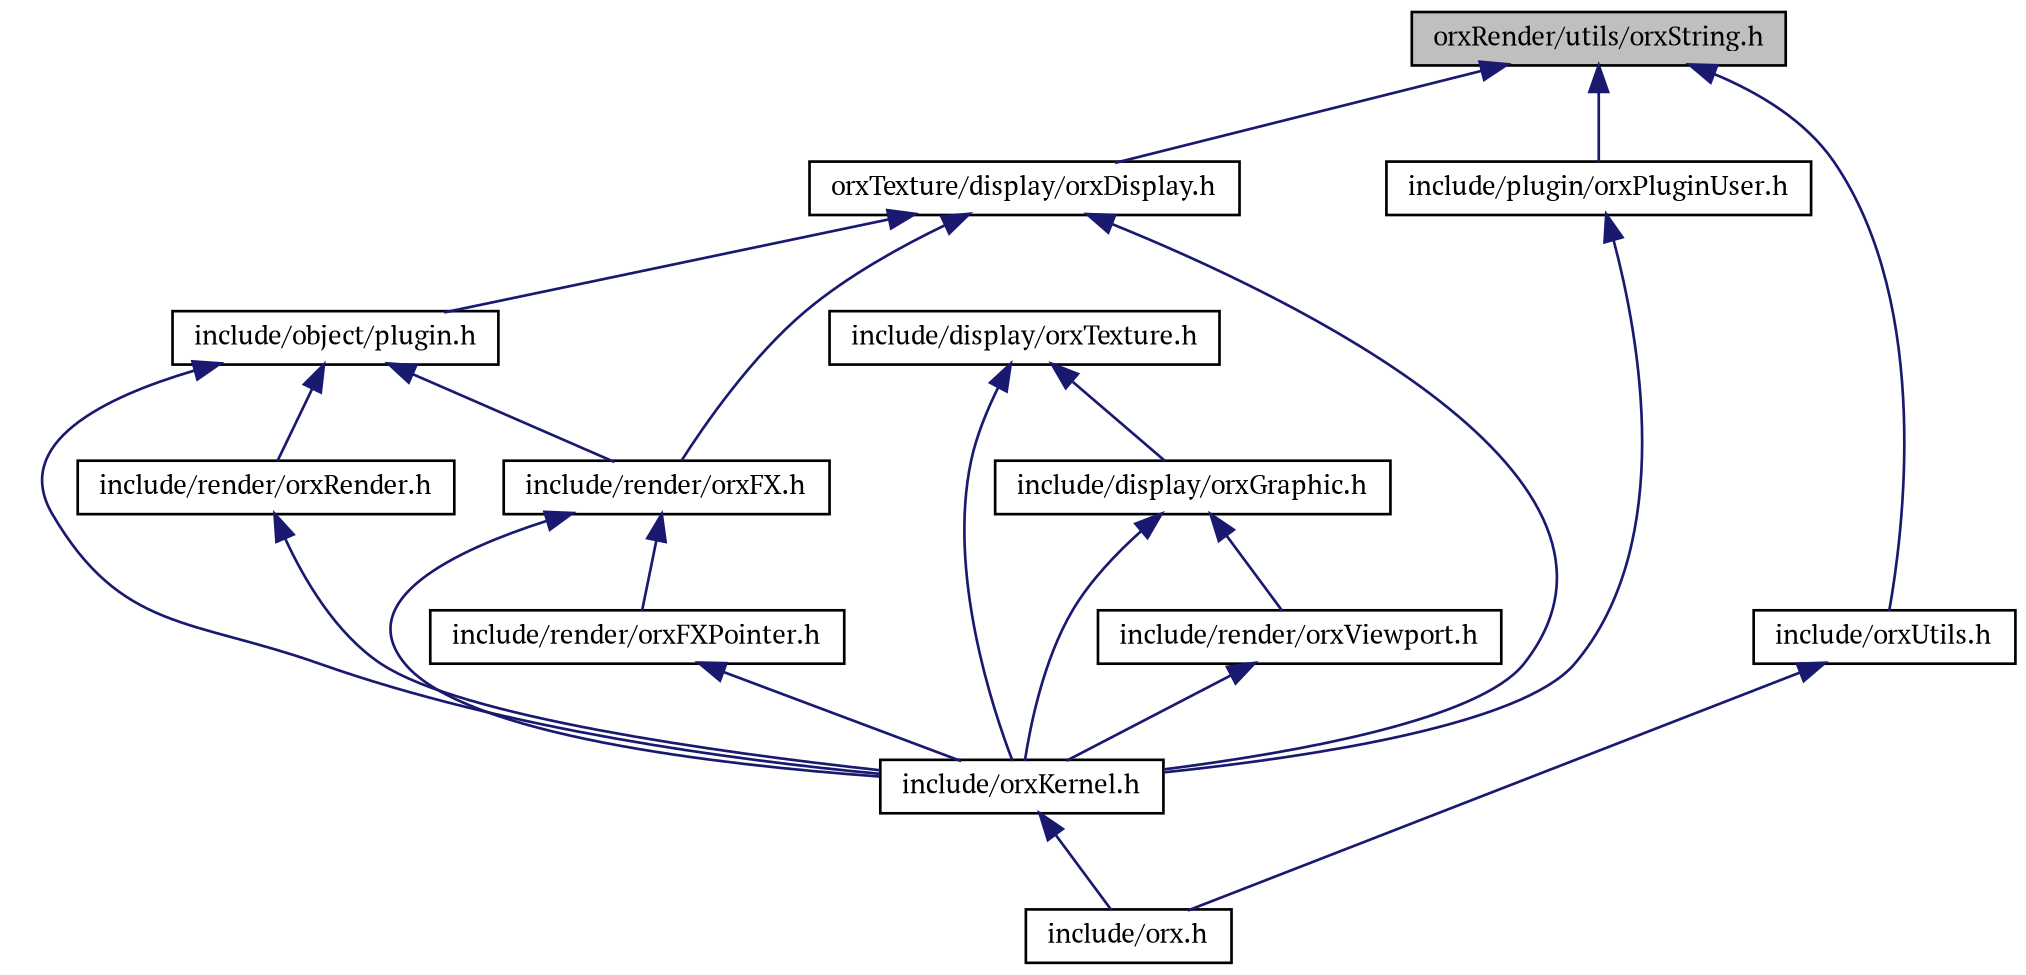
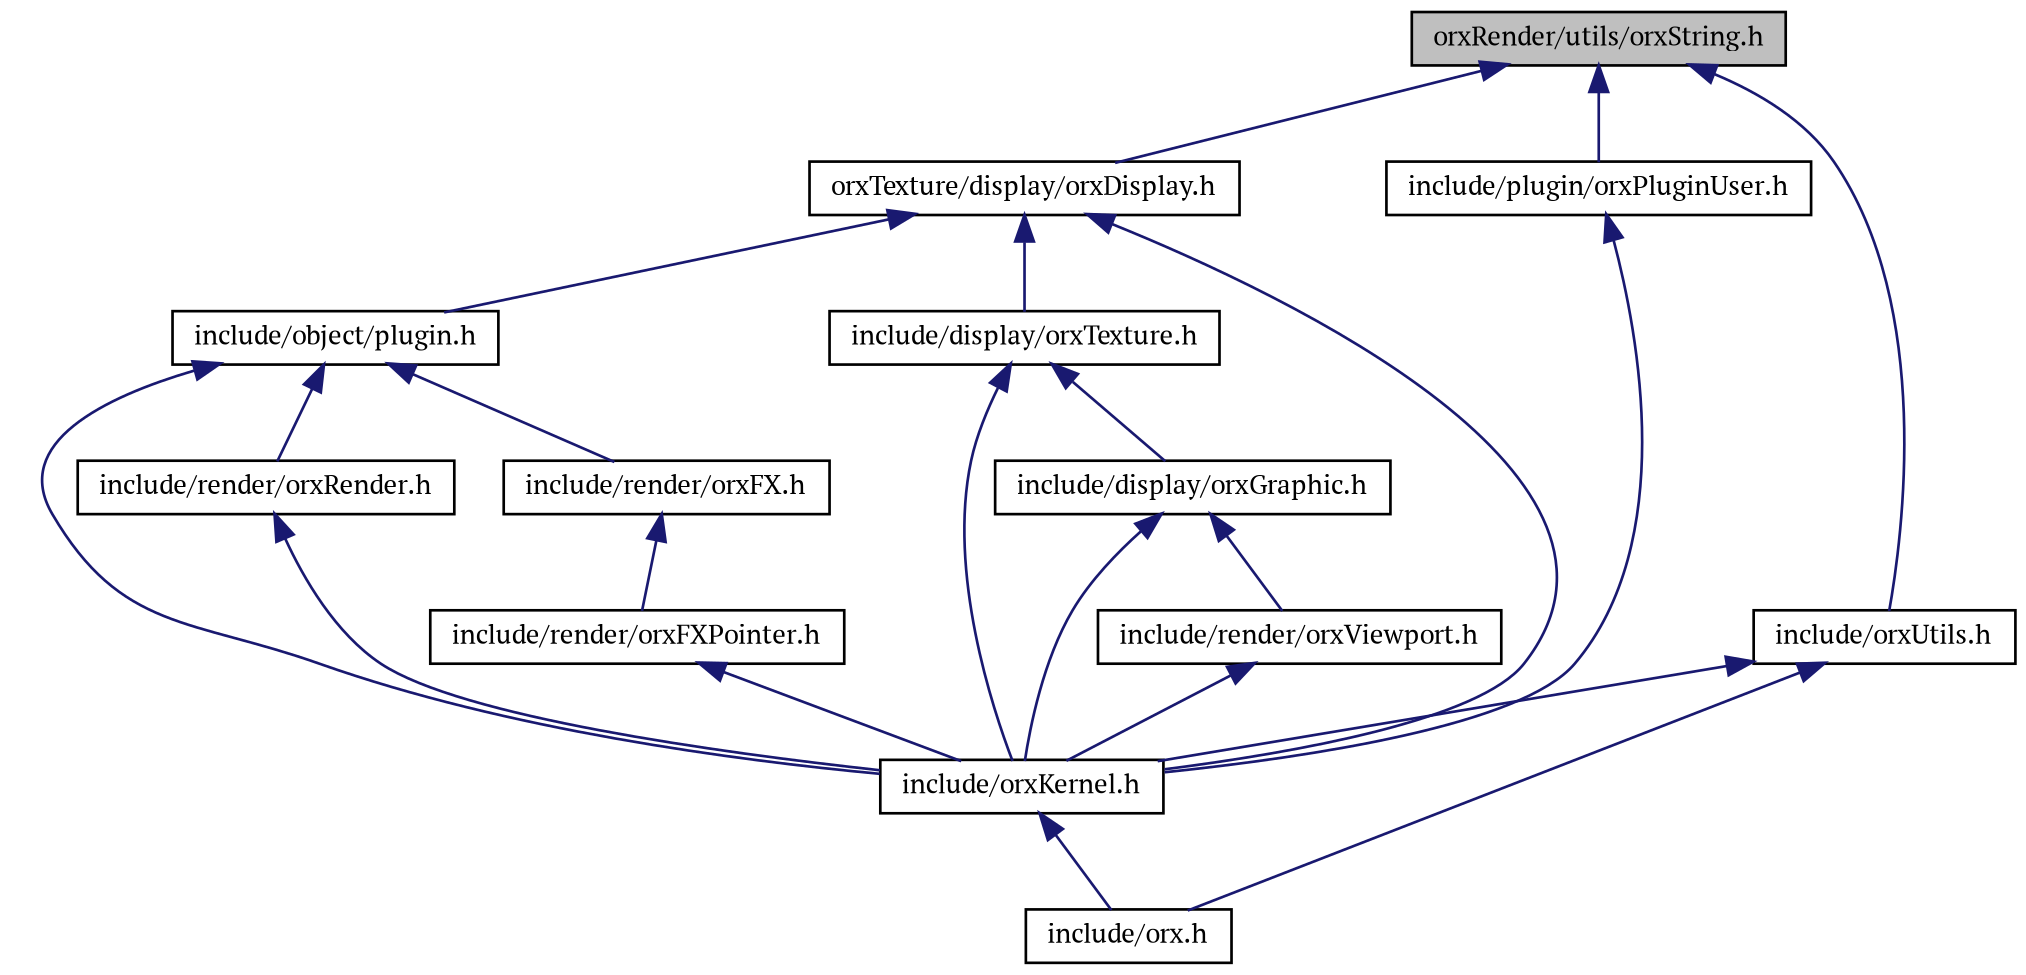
edge "include/render/orxFX.h" -> "orxTexture/display/orxDisplay.h": now "include/display/orxTexture.h" -> "orxTexture/display/orxDisplay.h"
edge "include/orxKernel.h" -> "include/render/orxFX.h": now "include/orxKernel.h" -> "include/orxUtils.h"
